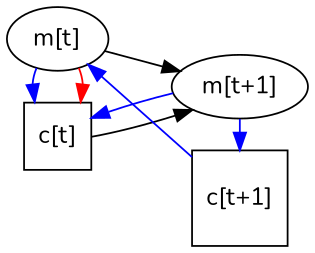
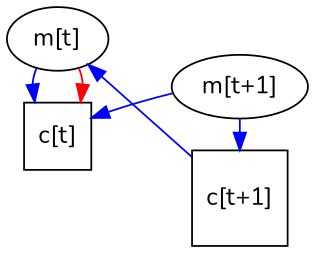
edge "m[t]" -> "m[t+1]": removed
edge "c[t]" -> "m[t+1]": removed
